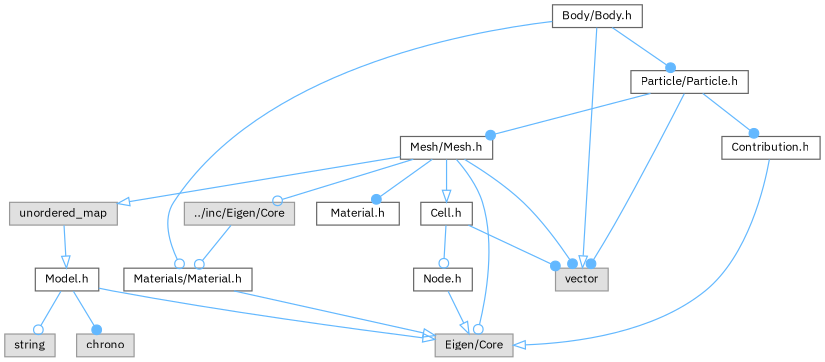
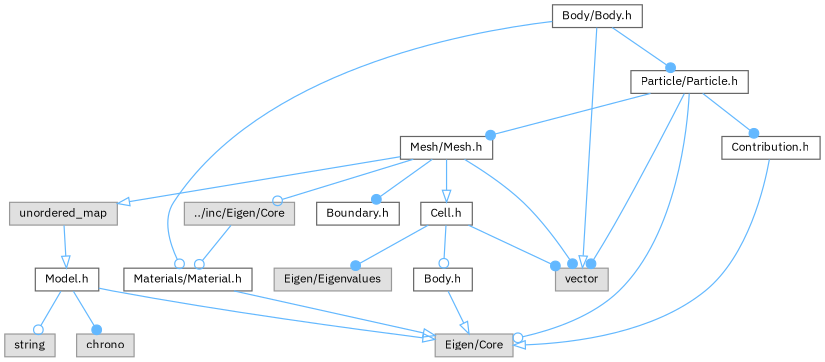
node "Material.h": label "Material.h" -> "Boundary.h"
edge "Mesh/Mesh.h" -> "Eigen/Core": now "Particle/Particle.h" -> "Eigen/Core"
node "Eigen/Eigenvalues": added
node "Node.h": label "Node.h" -> "Body.h"
